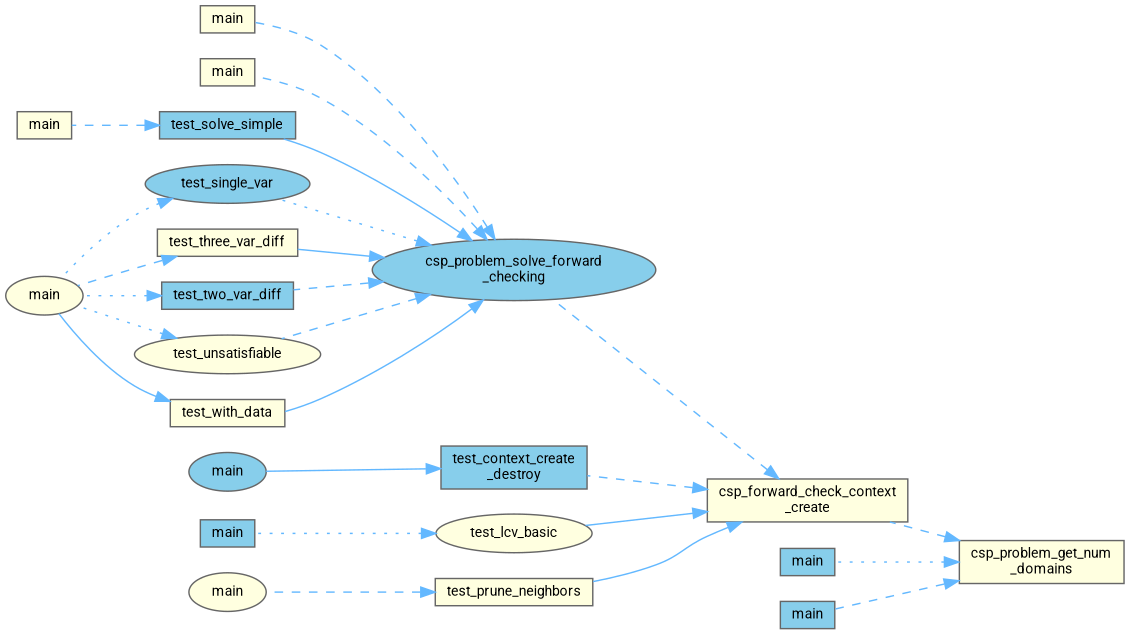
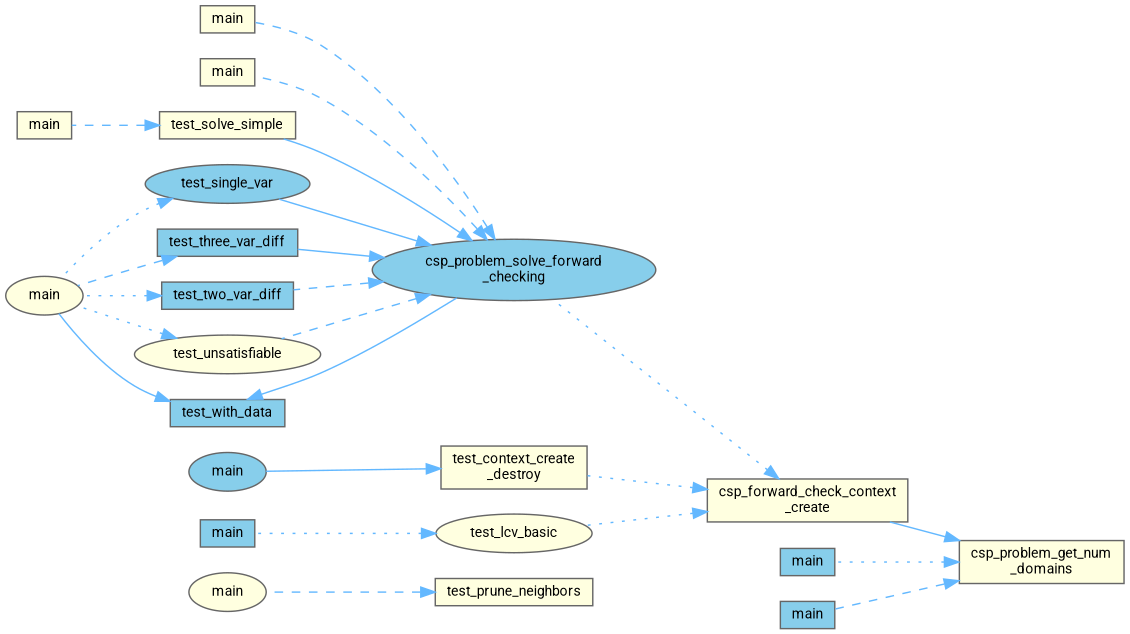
node "test_solve_simple": fillcolor skyblue -> lightyellow
edge "test_single_var" -> "csp_problem_solve_forward _checking": style dotted -> solid
node "test_three_var_diff": fillcolor lightyellow -> skyblue
edge "test_with_data" -> "csp_problem_solve_forward _checking": reversed
edge "csp_problem_solve_forward _checking" -> "csp_forward_check_context _create": style dashed -> dotted
node "test_with_data": fillcolor lightyellow -> skyblue
node "test_context_create _destroy": fillcolor skyblue -> lightyellow
edge "test_context_create _destroy" -> "csp_forward_check_context _create": style dashed -> dotted
edge "test_lcv_basic" -> "csp_forward_check_context _create": style solid -> dotted
edge "csp_forward_check_context _create" -> "csp_problem_get_num _domains": style dashed -> solid
edge "test_prune_neighbors" -> "csp_forward_check_context _create": removed
